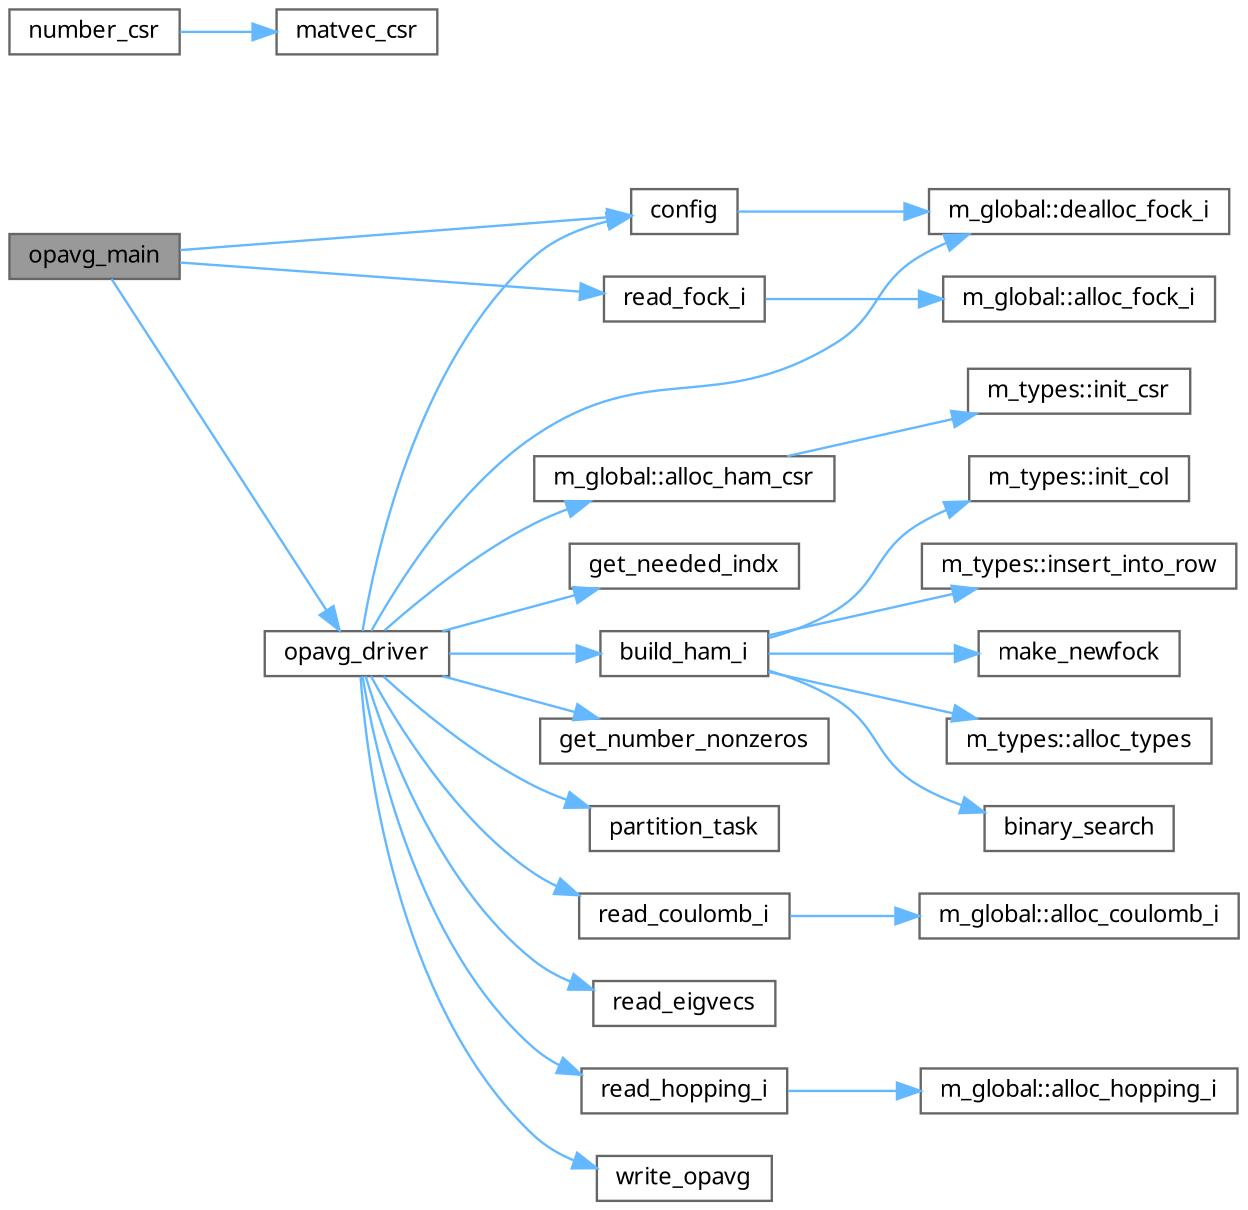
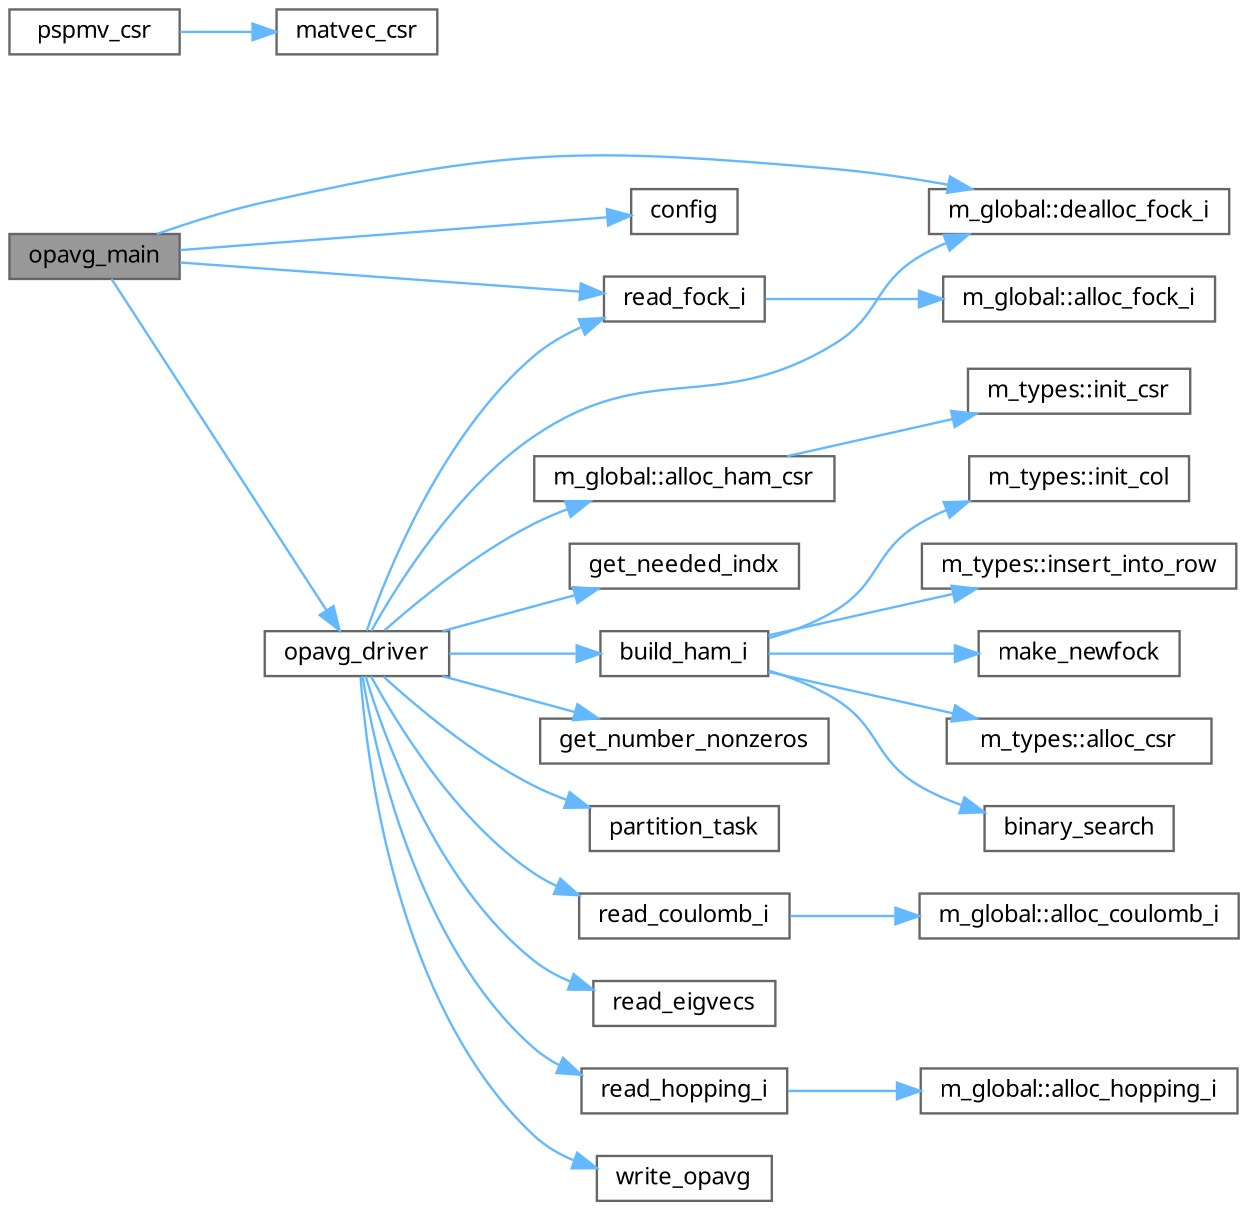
node "number_csr": label "number_csr" -> "pspmv_csr"
edge "config" -> "m_global::dealloc_fock_i": now "opavg_main" -> "m_global::dealloc_fock_i"
edge "opavg_driver" -> "config": now "opavg_driver" -> "read_fock_i"
node "m_types::alloc_types": label "m_types::alloc_types" -> "m_types::alloc_csr"
